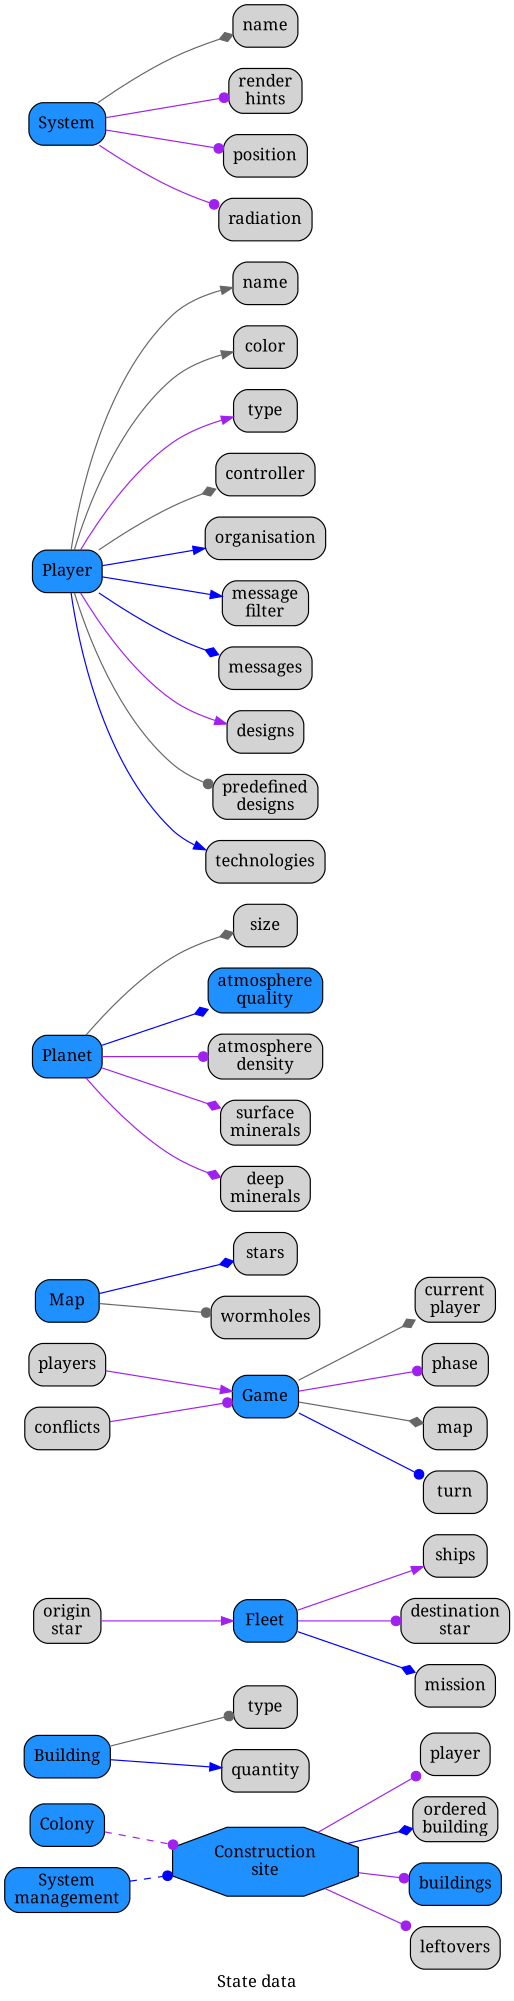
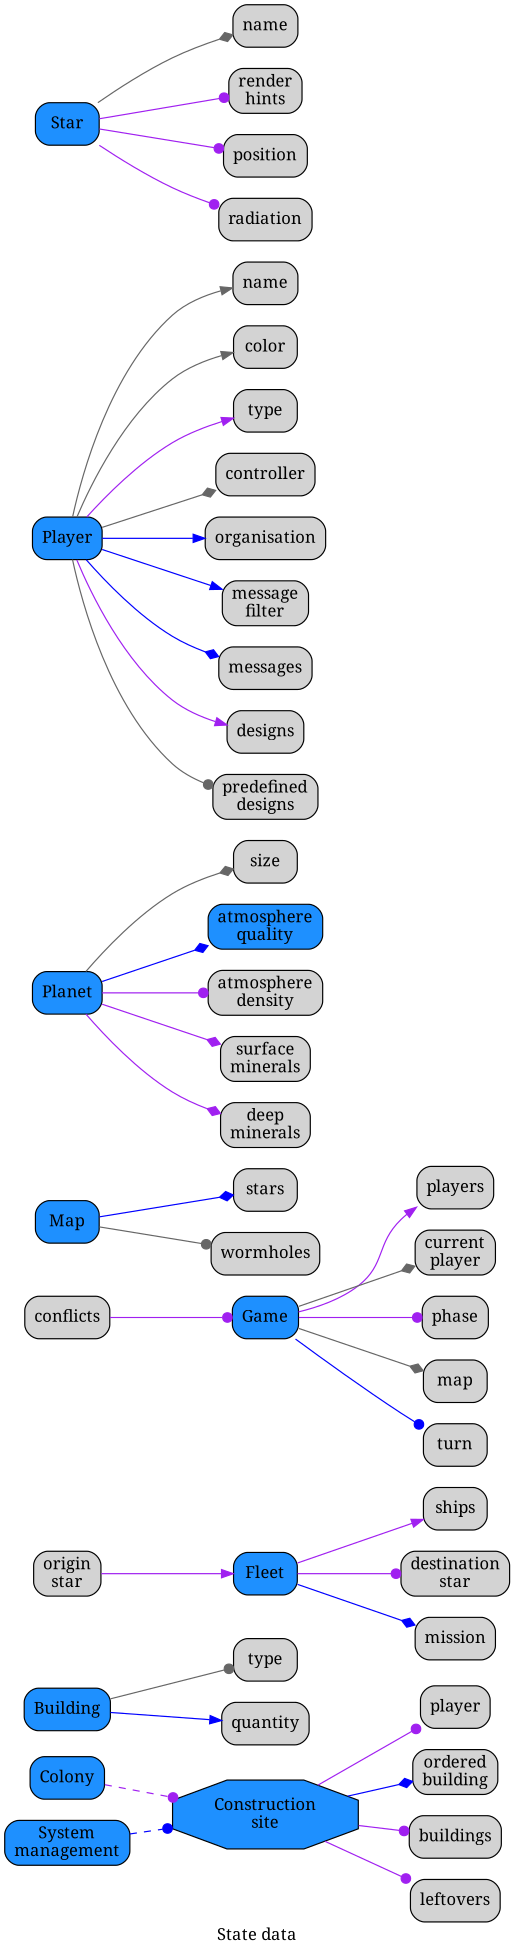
node "System": label "System" -> "Star"
node "technologies": removed
edge "players" -> "Game": reversed
node "buildings": fillcolor dodgerblue -> lightgrey
